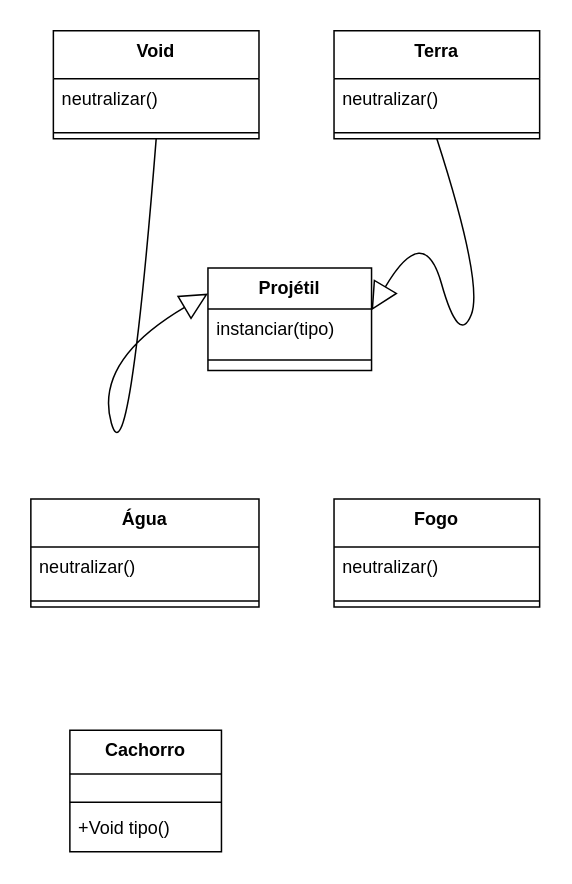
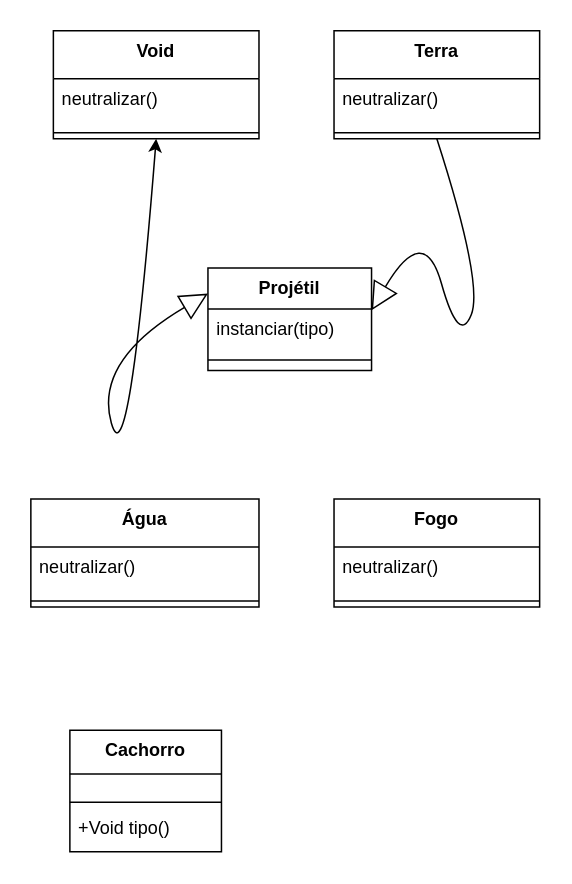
edge "Void" -> "Projétil": arrowhead none -> classic
